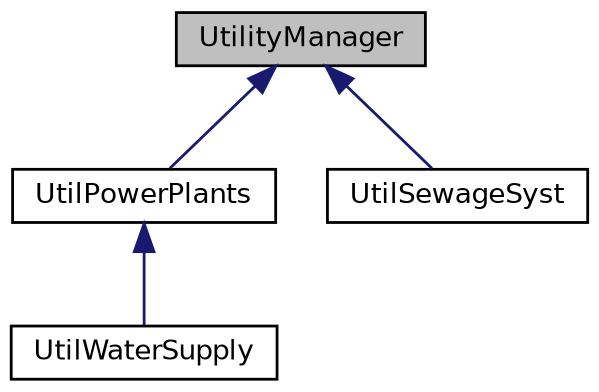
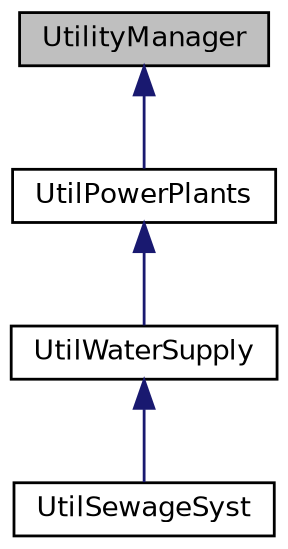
edge "UtilSewageSyst" -> "UtilityManager": now "UtilSewageSyst" -> "UtilWaterSupply"
